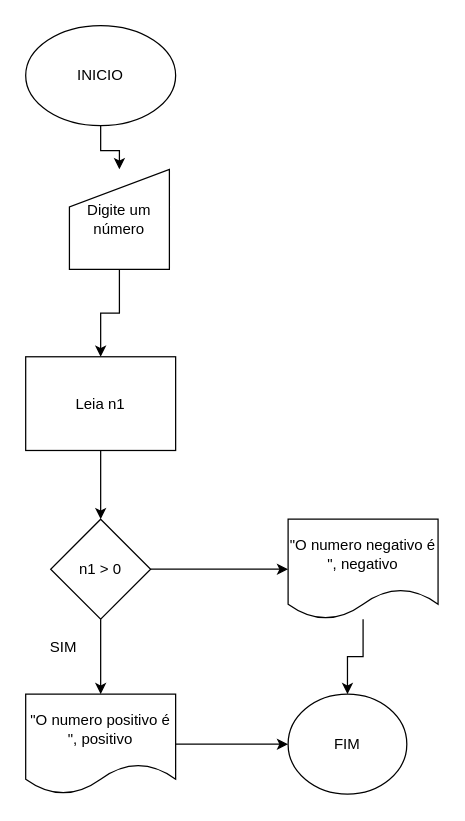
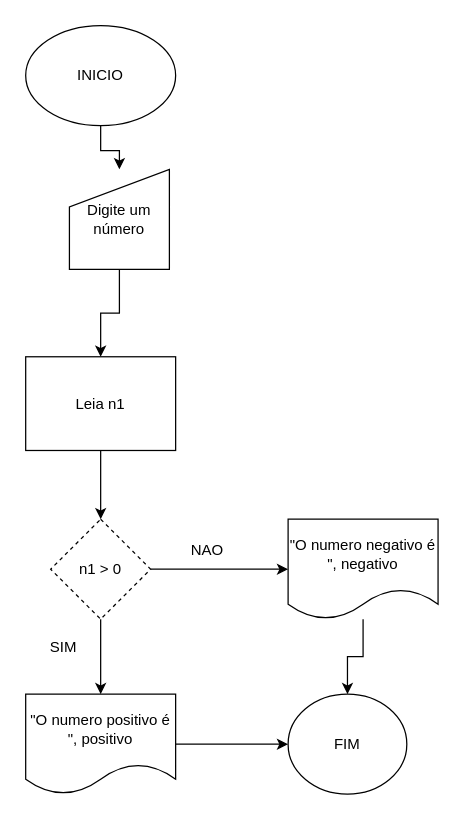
node "NAO": added
node "n1 > 0": style solid -> dashed
